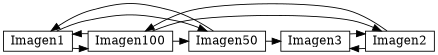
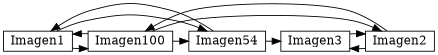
node "Imagen50": label "Imagen50" -> "Imagen54"
